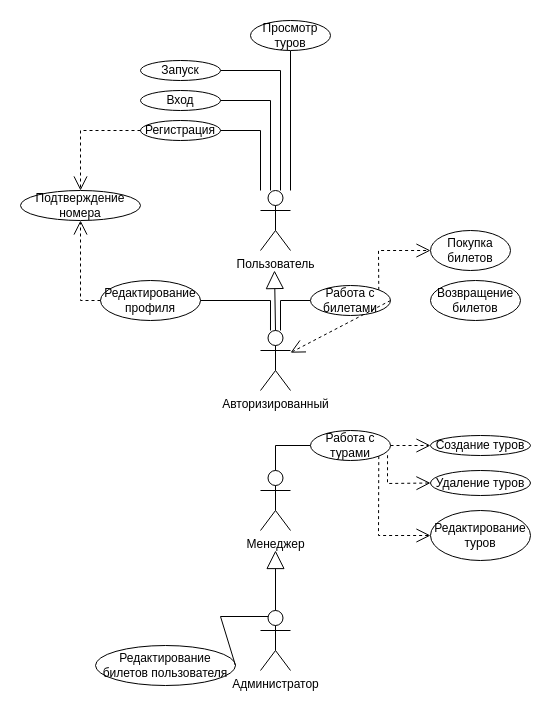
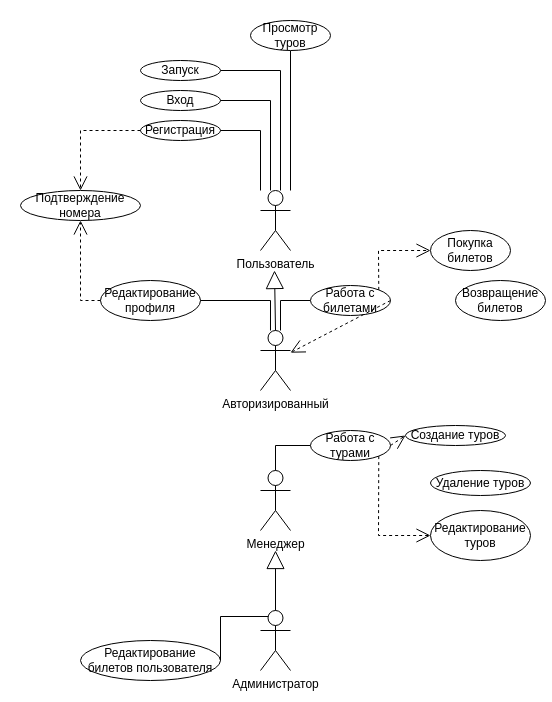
node "Возвращение билетов": moved (476, 301) -> (501, 301)
node "Создание туров": moved (481, 446) -> (456, 436)
edge "Работа с турами" -> "Удаление туров": removed
node "Редактирование билетов пользователя": moved (166, 666) -> (151, 661)
